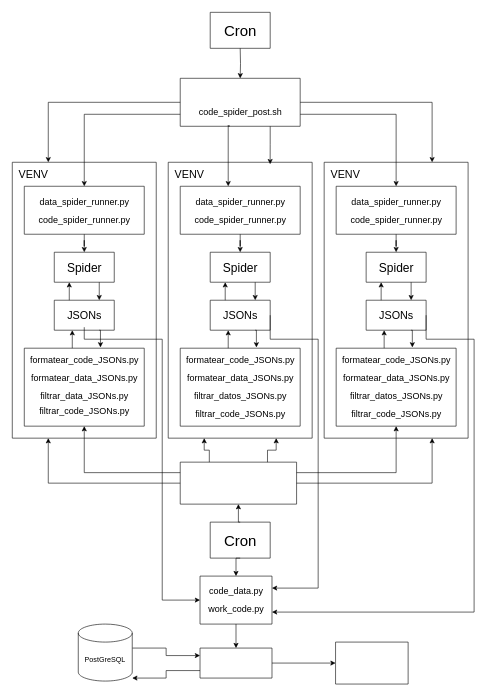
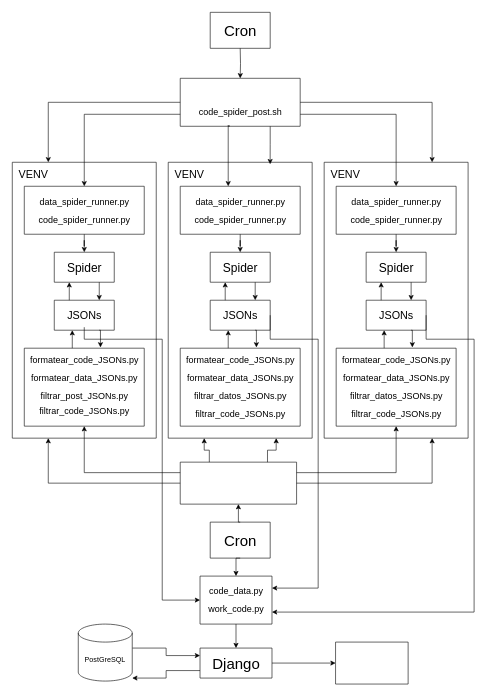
node "filtrar_data_JSONs.py": label "filtrar_data_JSONs.py" -> "filtrar_post_JSONs.py"
node "Django": added
